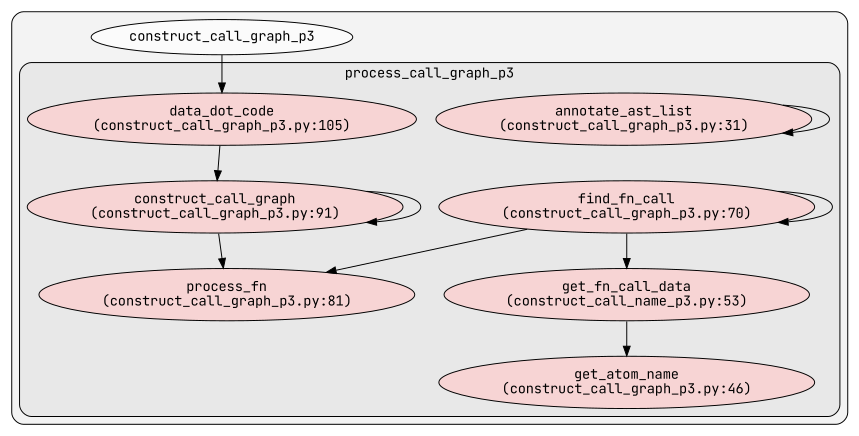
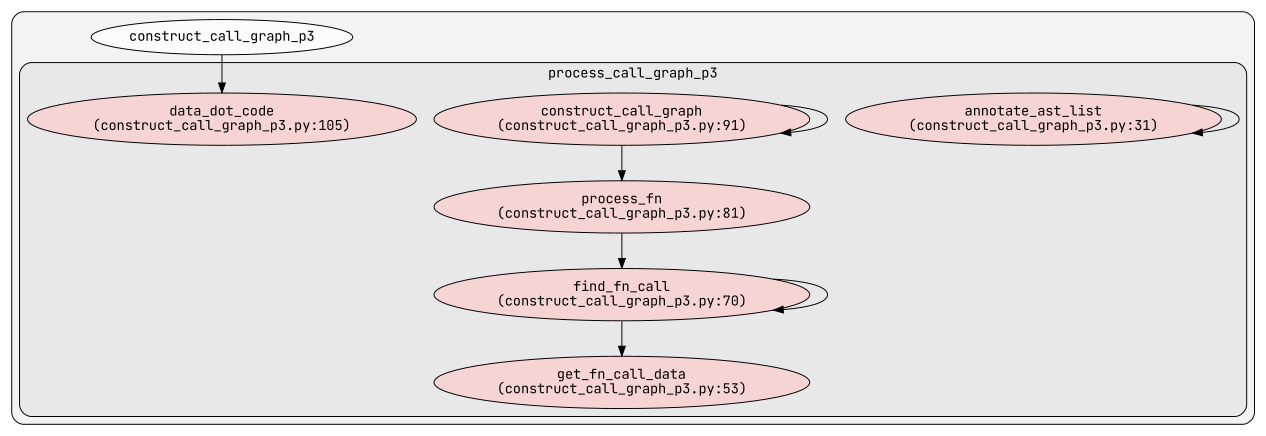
edge "data_dot_code (construct_call_graph_p3.py:105)" -> "construct_call_graph (construct_call_graph_p3.py:91)": removed
edge "find_fn_call (construct_call_graph_p3.py:70)" -> "process_fn (construct_call_graph_p3.py:81)": reversed
node "get_fn_call_data (construct_call_name_p3.py:53)": label "get_fn_call_data (construct_call_name_p3.py:53)" -> "get_fn_call_data (construct_call_graph_p3.py:53)"
node "get_atom_name (construct_call_graph_p3.py:46)": removed
